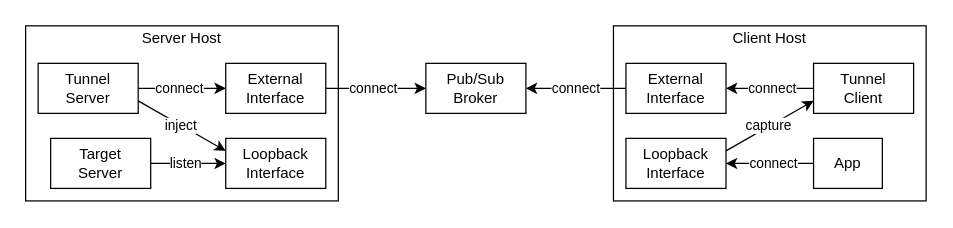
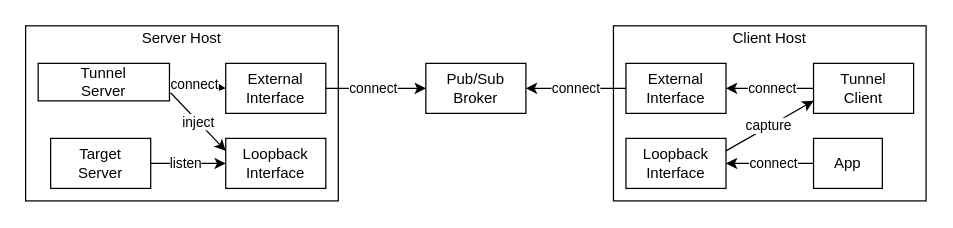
node "Tunnel Server": size 100x50 -> 131x38
